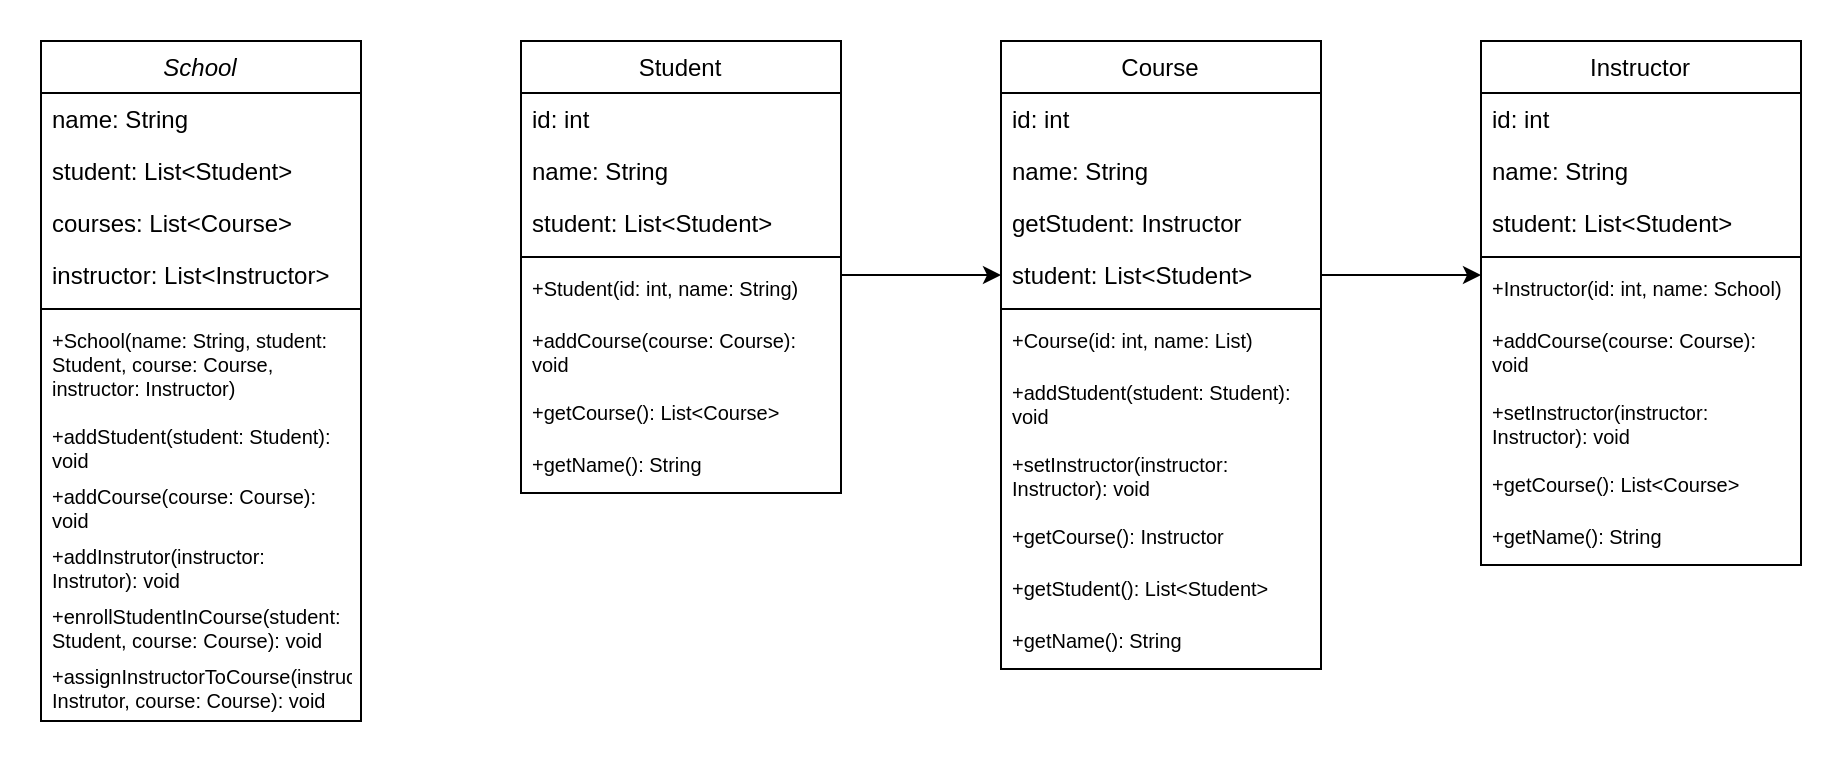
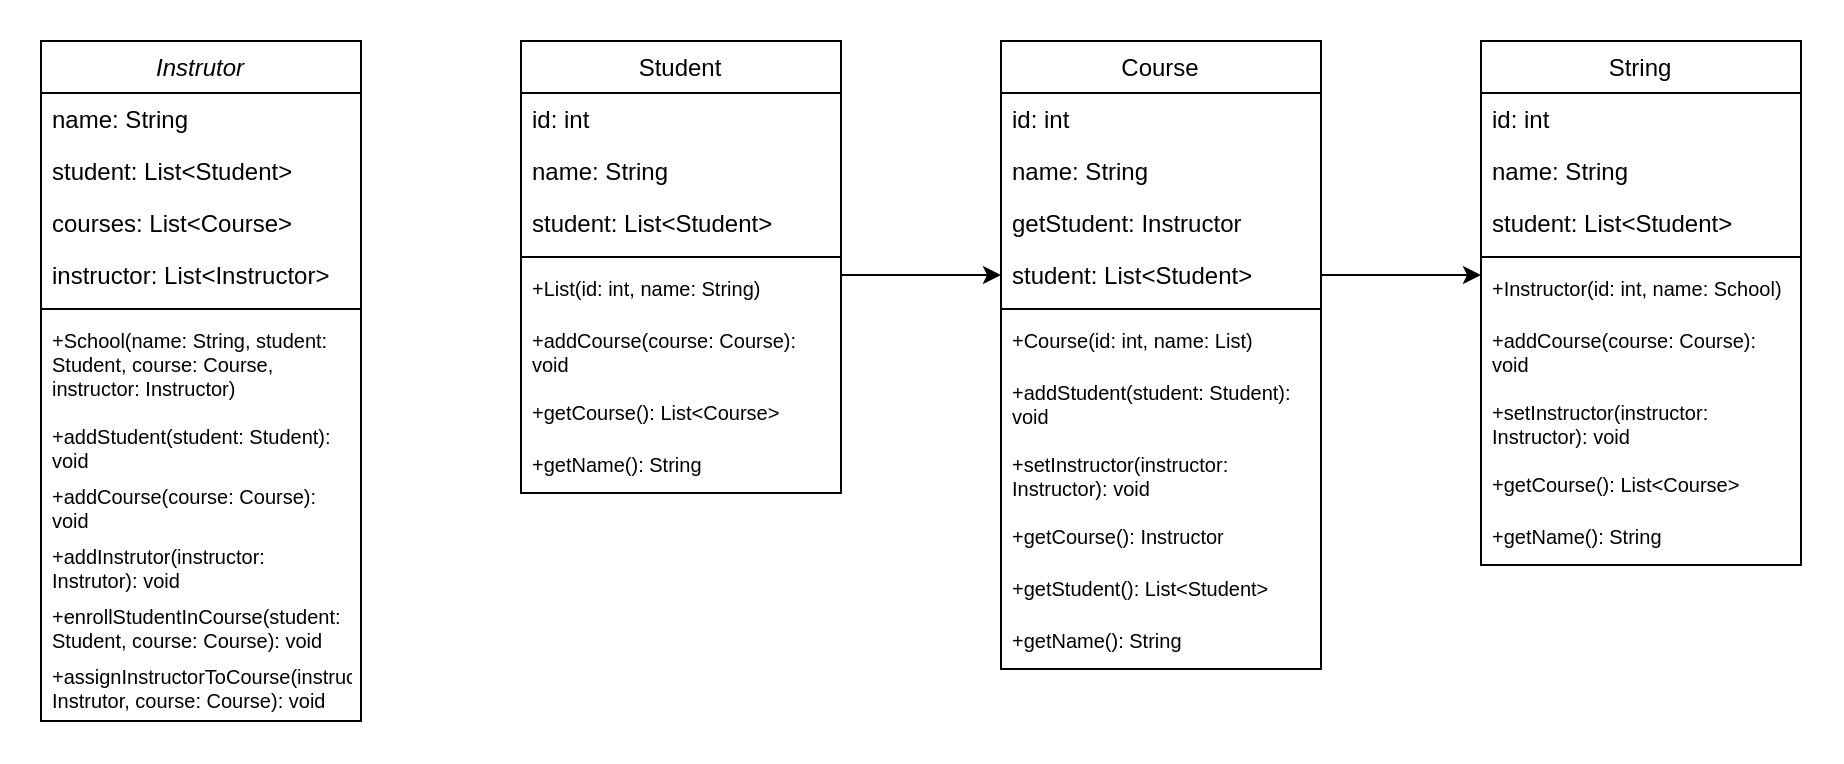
node "School": label "School" -> "Instrutor"
node "Instructor": label "Instructor" -> "String"
node "+Student(id: int, name: String)": label "+Student(id: int, name: String)" -> "+List(id: int, name: String)"
